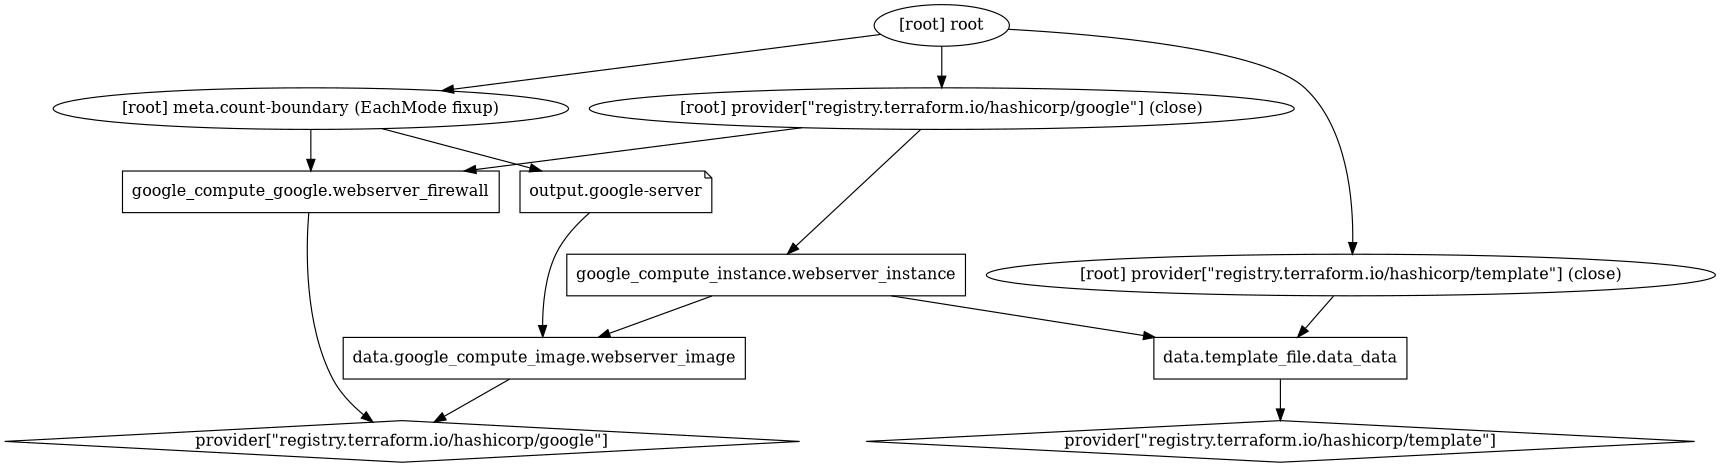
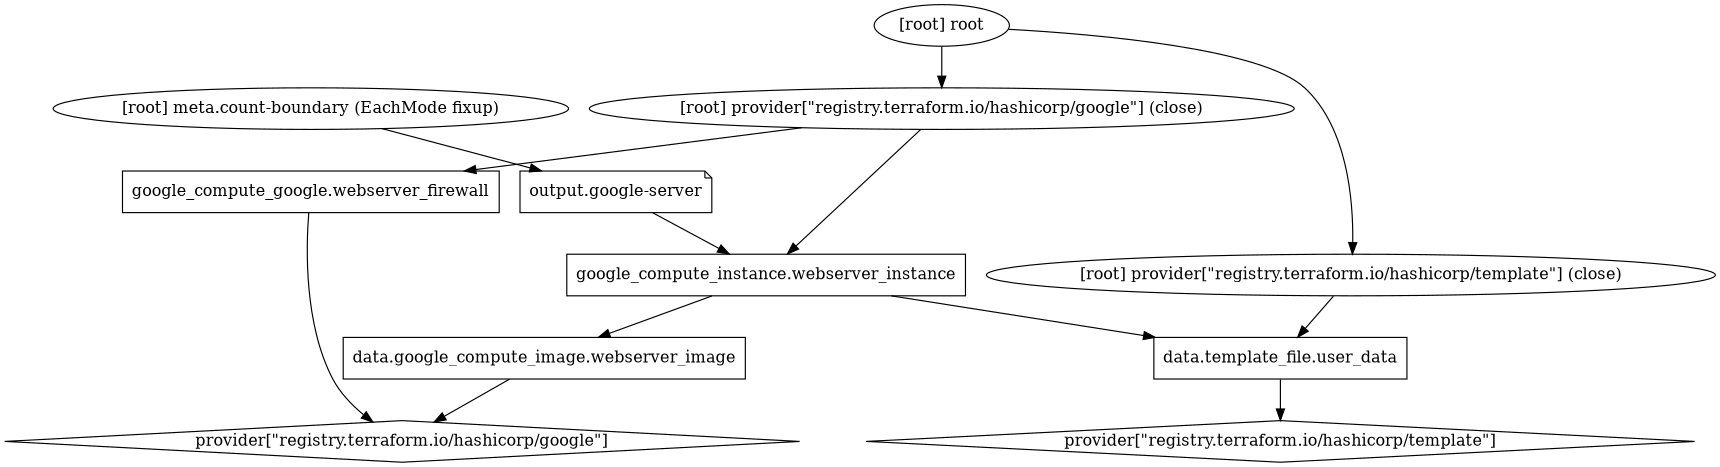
edge "[root] root" -> "[root] meta.count-boundary (EachMode fixup)": removed
edge "[root] meta.count-boundary (EachMode fixup)" -> "google_compute_google.webserver_firewall": removed
edge "output.google-server" -> "data.google_compute_image.webserver_image": now "output.google-server" -> "google_compute_instance.webserver_instance"
node "data.template_file.data_data": label "data.template_file.data_data" -> "data.template_file.user_data"
